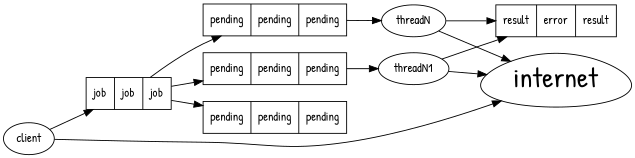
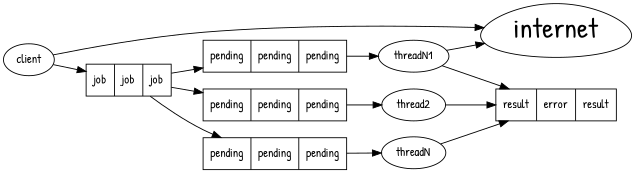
edge "threadN" -> "internet": removed
node "thread2": added
